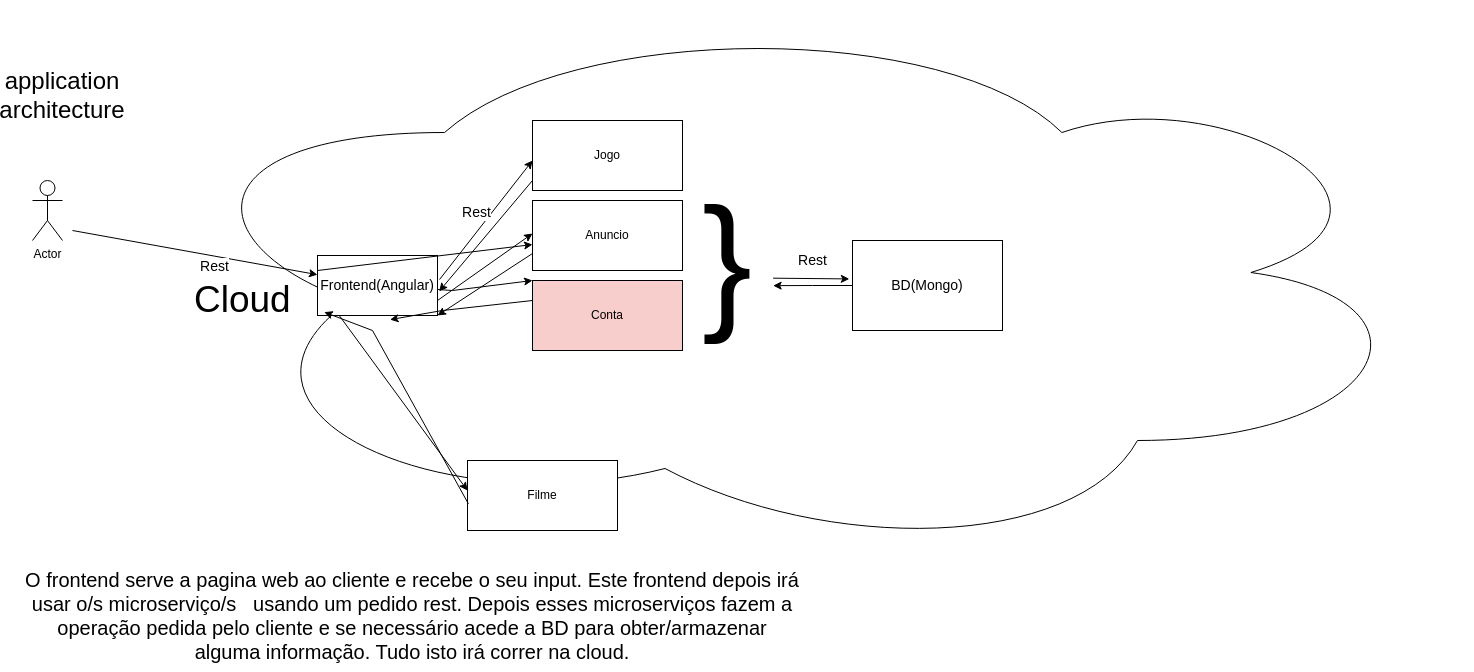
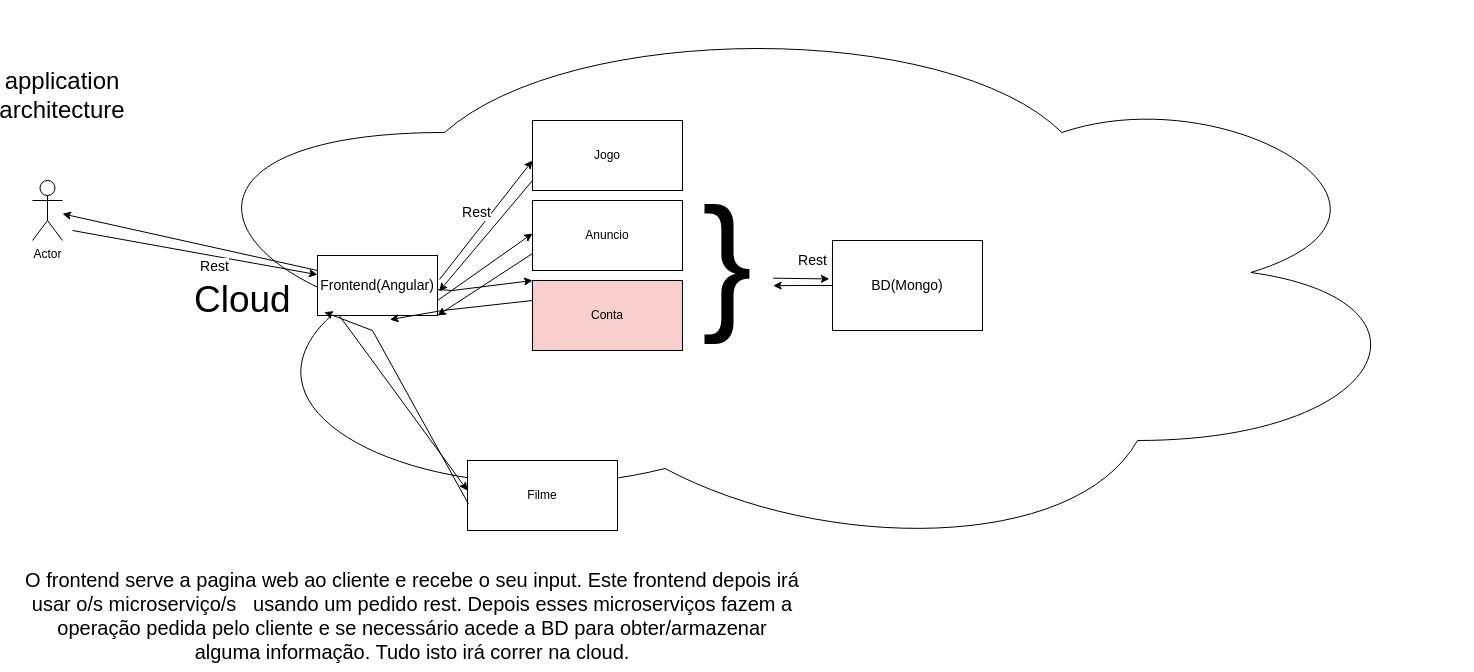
edge "Frontend(Angular)" -> "Anuncio": now "Frontend(Angular)" -> "Actor"
node "BD(Mongo)": moved (928, 286) -> (908, 286)
